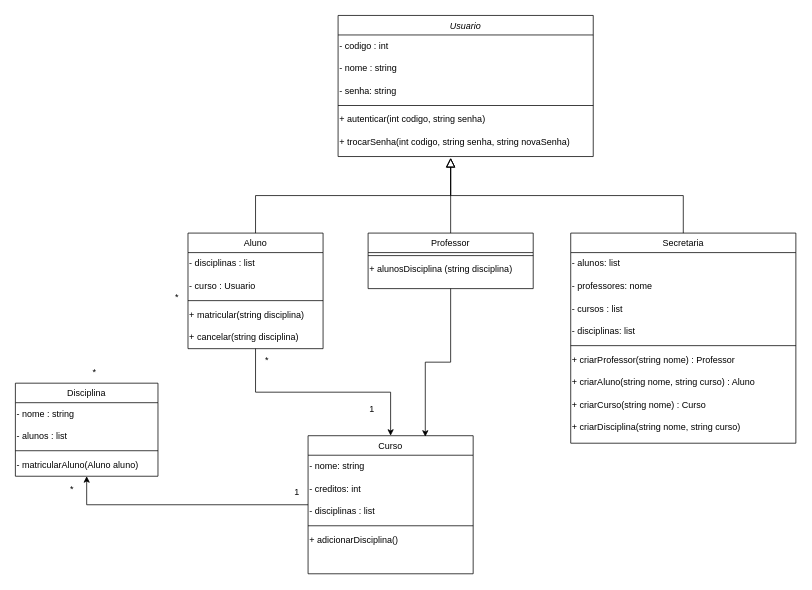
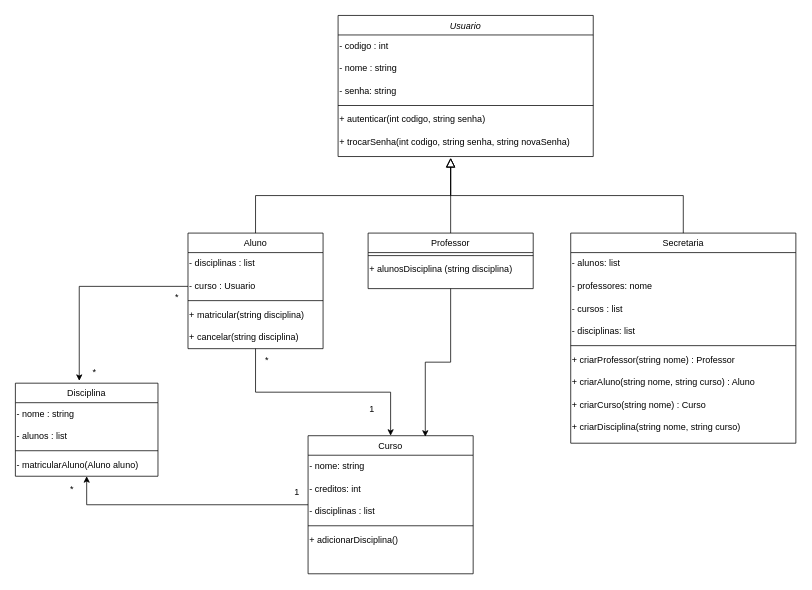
edge "- curso : Usuario" -> "Disciplina": added
